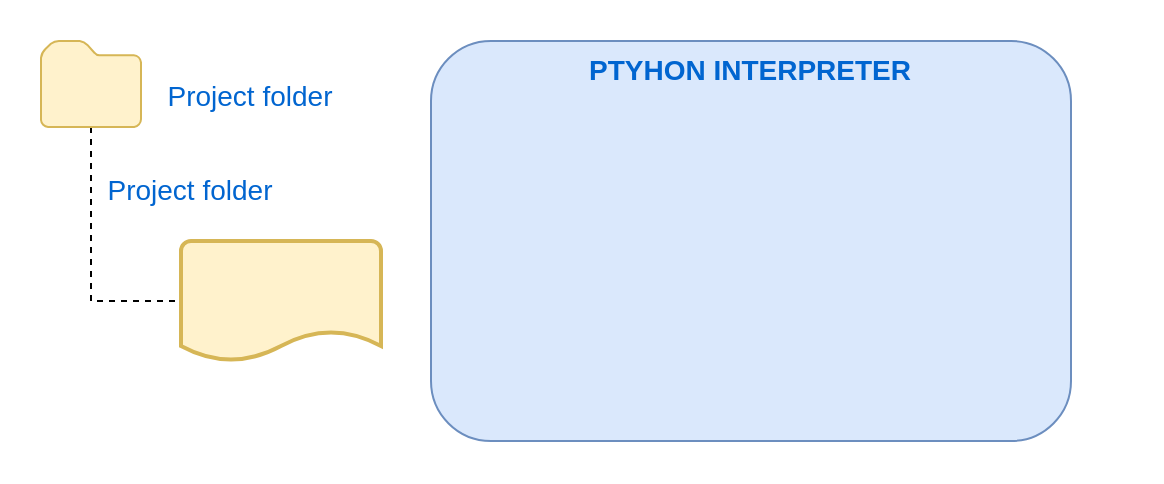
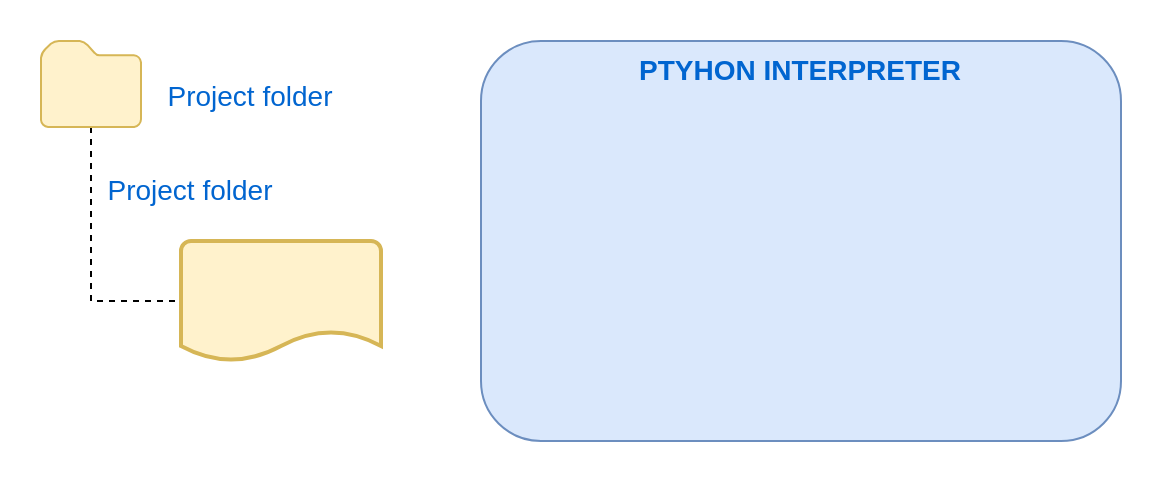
node "PTYHON INTERPRETER": moved (751, 241) -> (801, 241)
